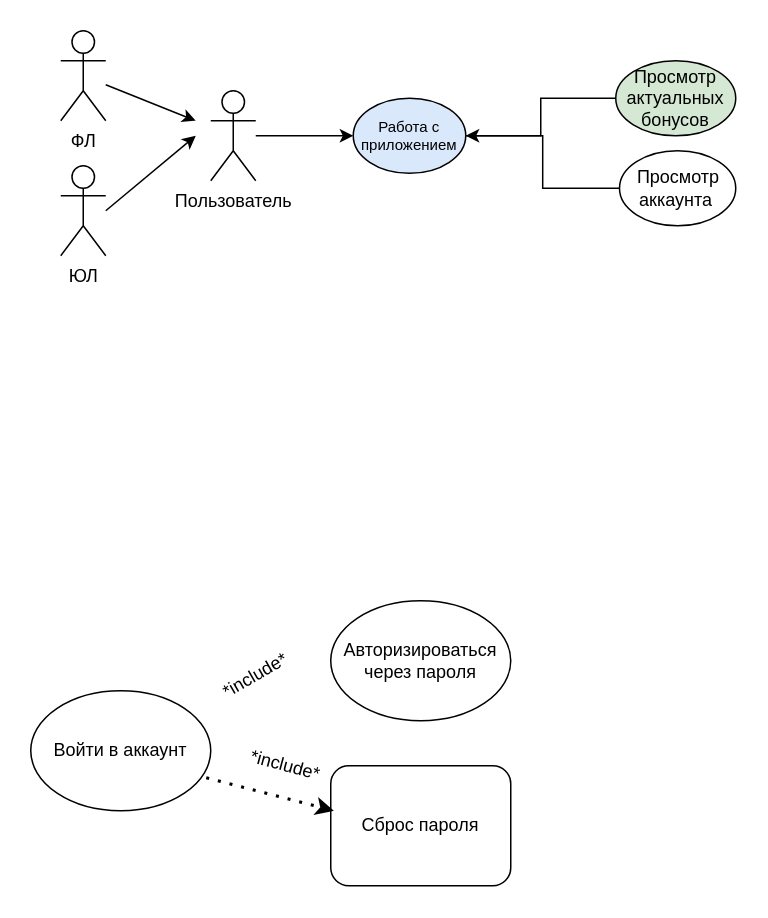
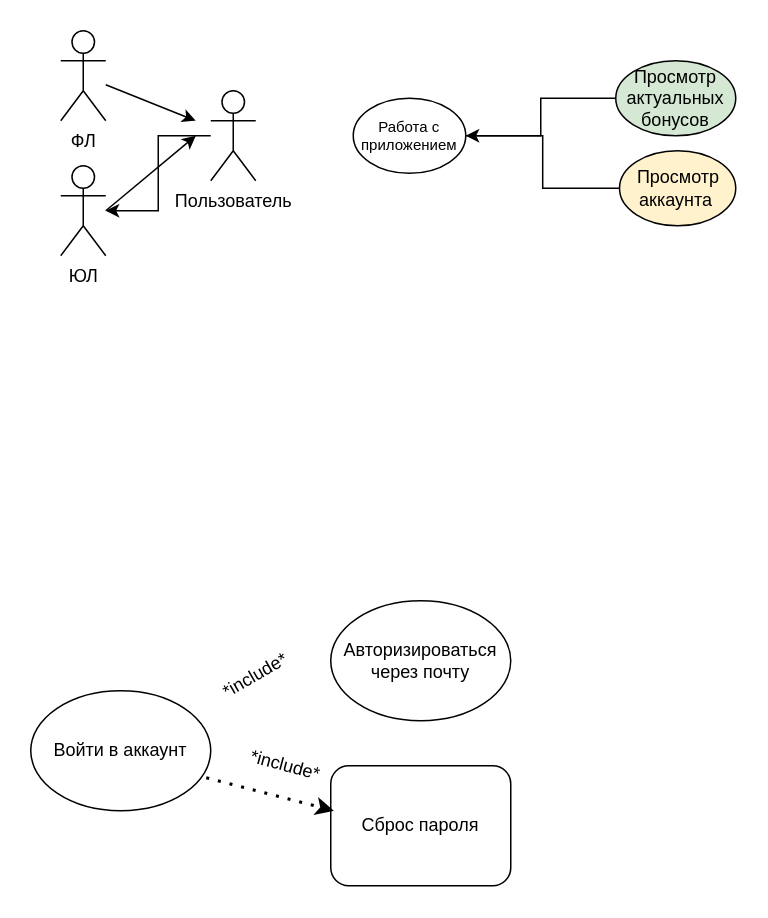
edge "Пользователь" -> "Работа с приложением": now "Пользователь" -> "ЮЛ"
node "Работа с приложением": fillcolor #dae8fc -> #ffffff
node "Просмотр аккаунта": fillcolor #ffffff -> #fff2cc
node "Авторизироваться через пароля": label "Авторизироваться через пароля" -> "Авторизироваться через почту"
